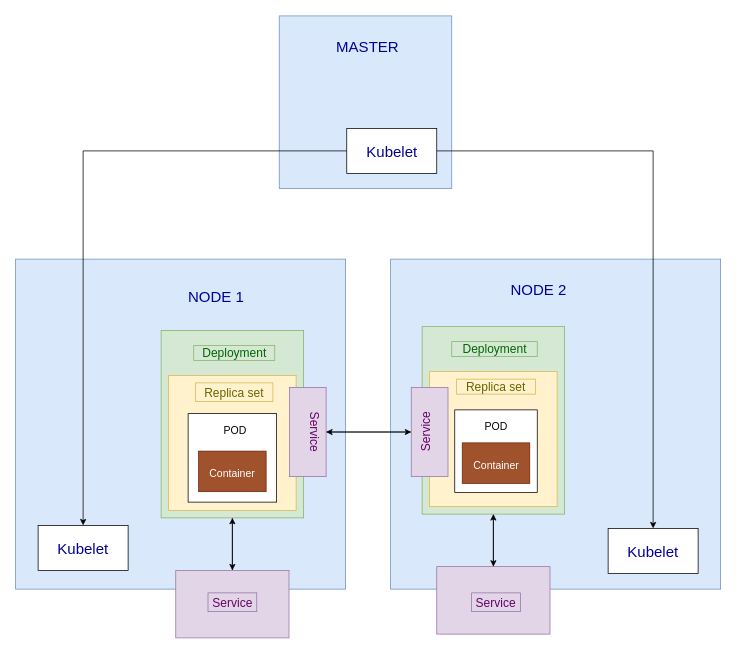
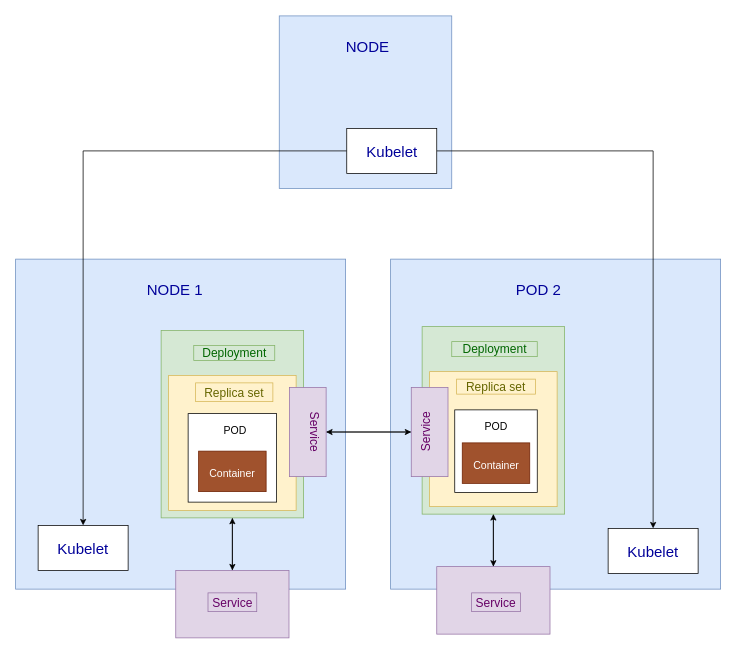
node "MASTER": label "MASTER" -> "NODE"
node "NODE 2": label "NODE 2" -> "POD 2"
node "NODE 1": moved (216, 297) -> (174, 289)
